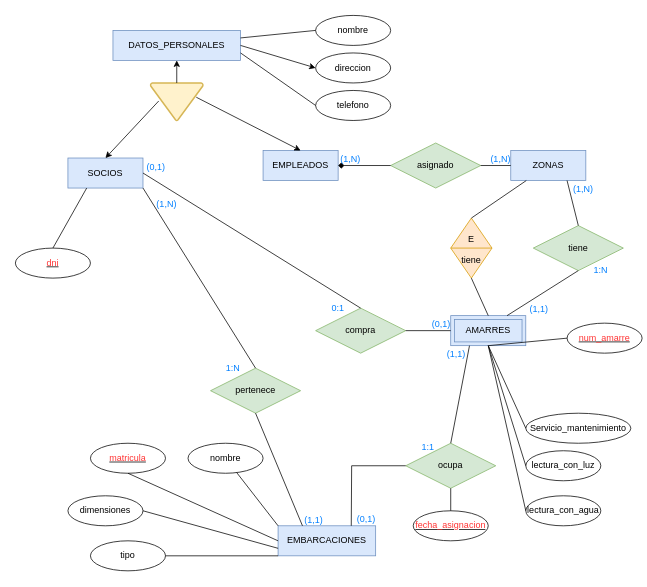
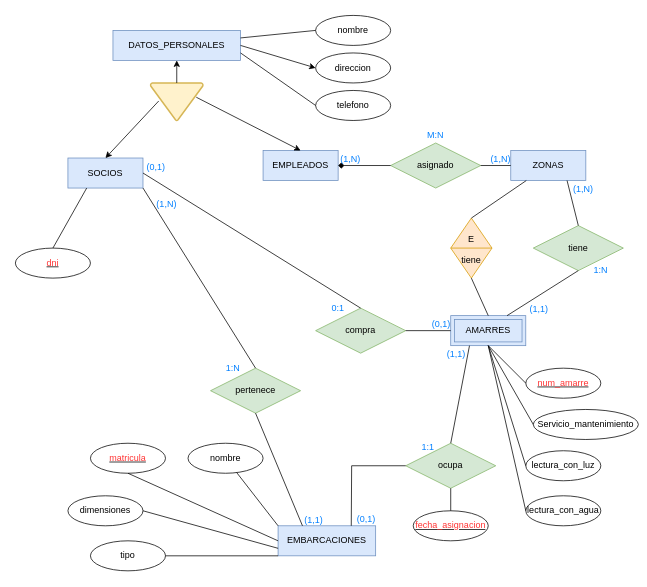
node "M:N": added
node "num_amarre": moved (604, 338) -> (563, 383)
node "Servicio_mantenimiento": moved (578, 428) -> (585, 424)
